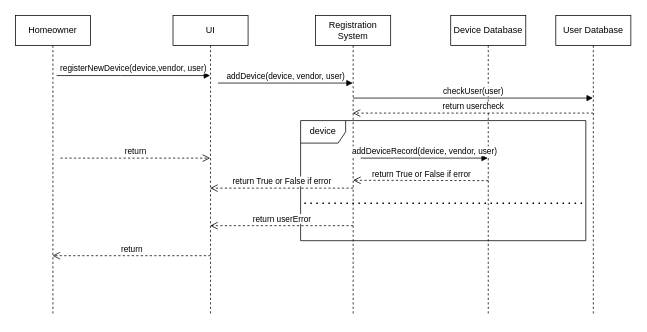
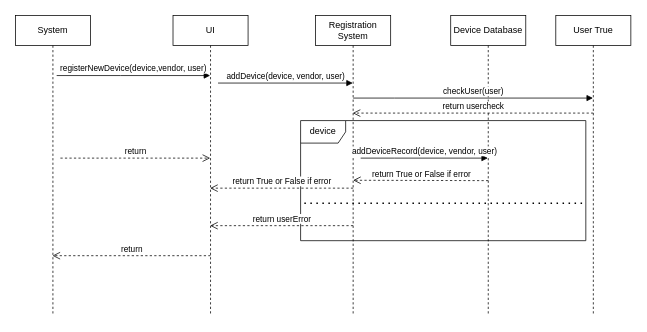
node "Homeowner": label "Homeowner" -> "System"
node "User Database": label "User Database" -> "User True"
